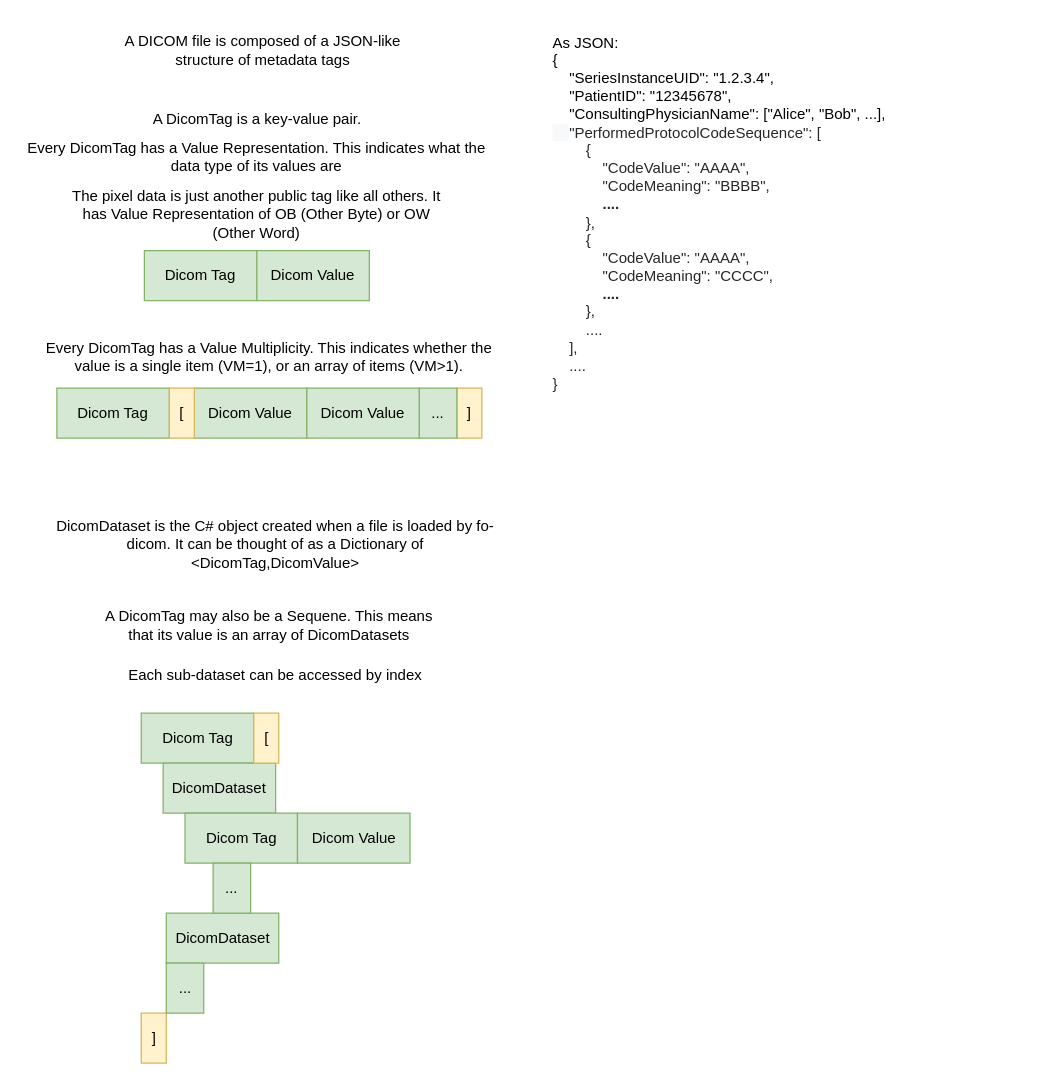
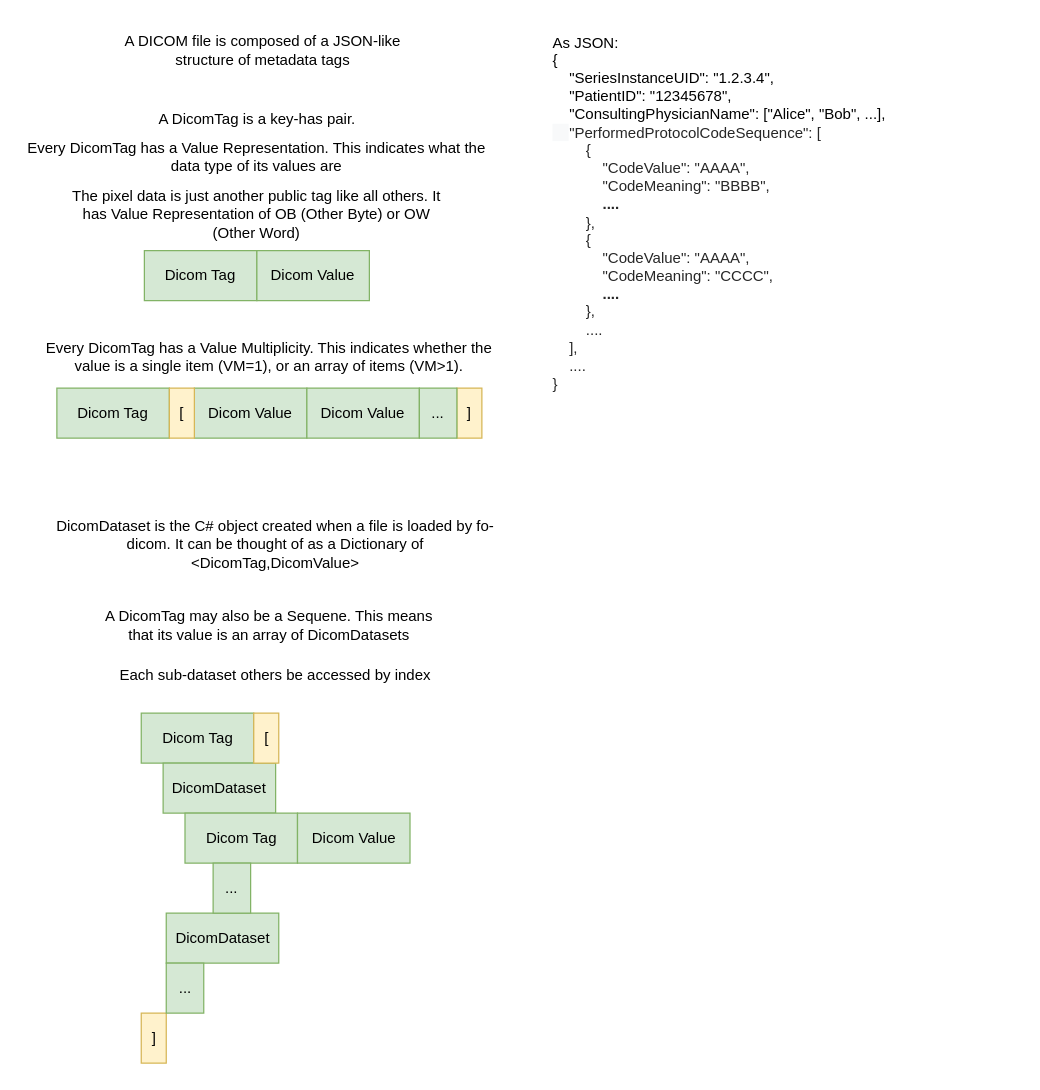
node "A DicomTag is a key-value pair.": label "A DicomTag is a key-value pair." -> "A DicomTag is a key-has pair."
node "Each sub-dataset can be accessed by index": label "Each sub-dataset can be accessed by index" -> "Each sub-dataset others be accessed by index"
